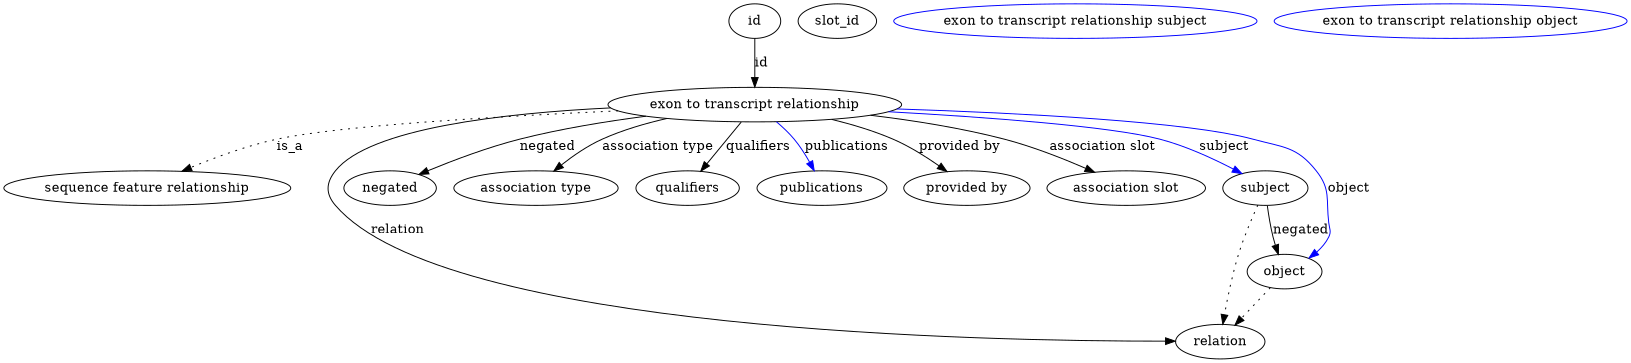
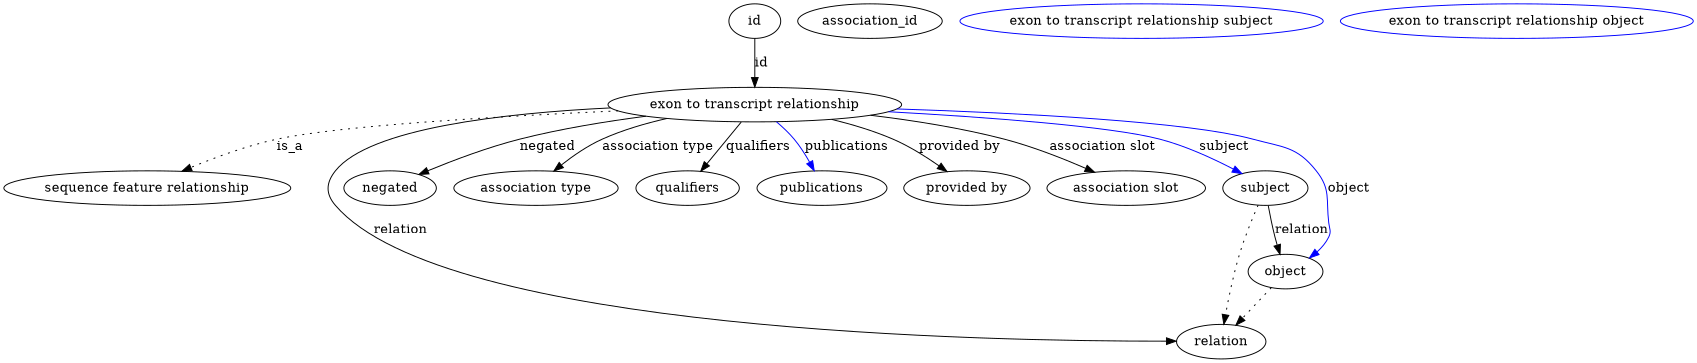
node "slot_id": label "slot_id" -> "association_id"
edge "subject" -> "object": label "negated" -> "relation"
